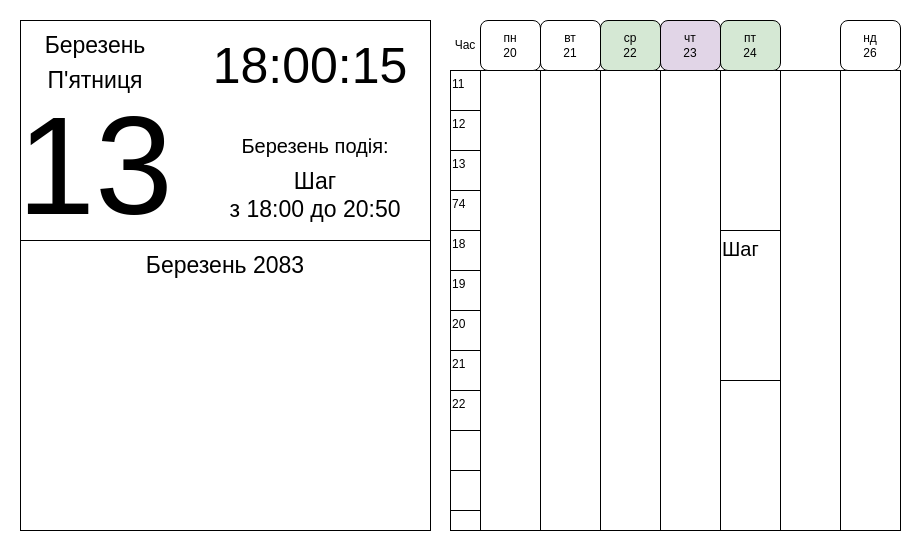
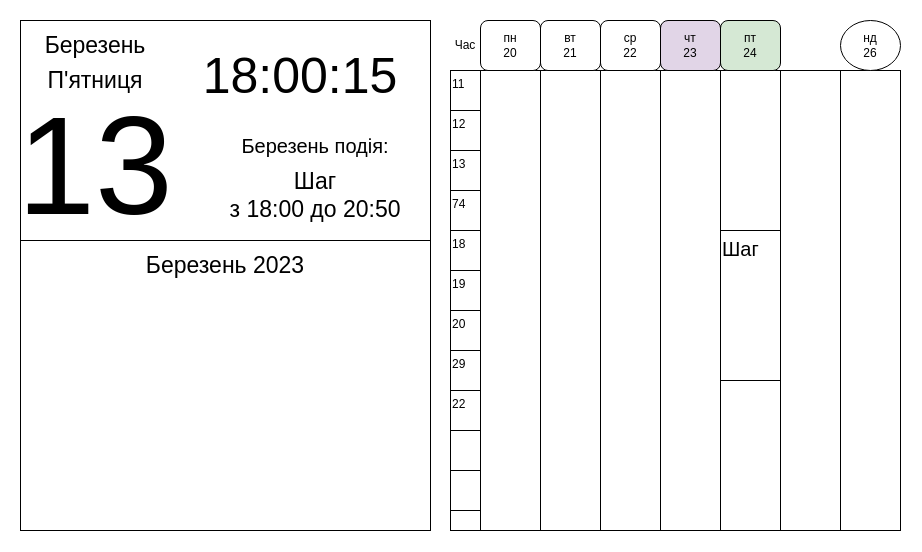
node "ср 22": fillcolor #d5e8d4 -> #ffffff
node "нд 26": shape rounded rectangle -> ellipse
node "18:00:15": moved (311, 66) -> (301, 76)
node "Березень 2083": label "Березень 2083" -> "Березень 2023"
node "21": label "21" -> "29"
